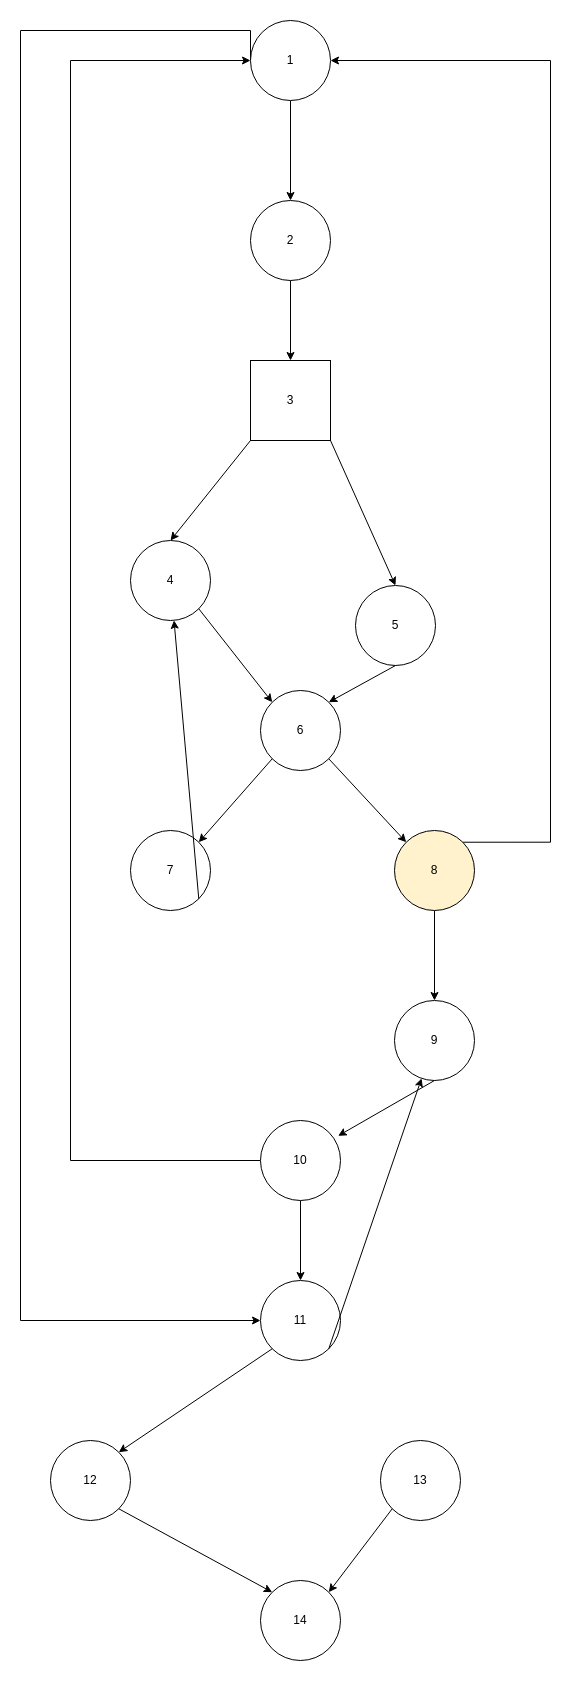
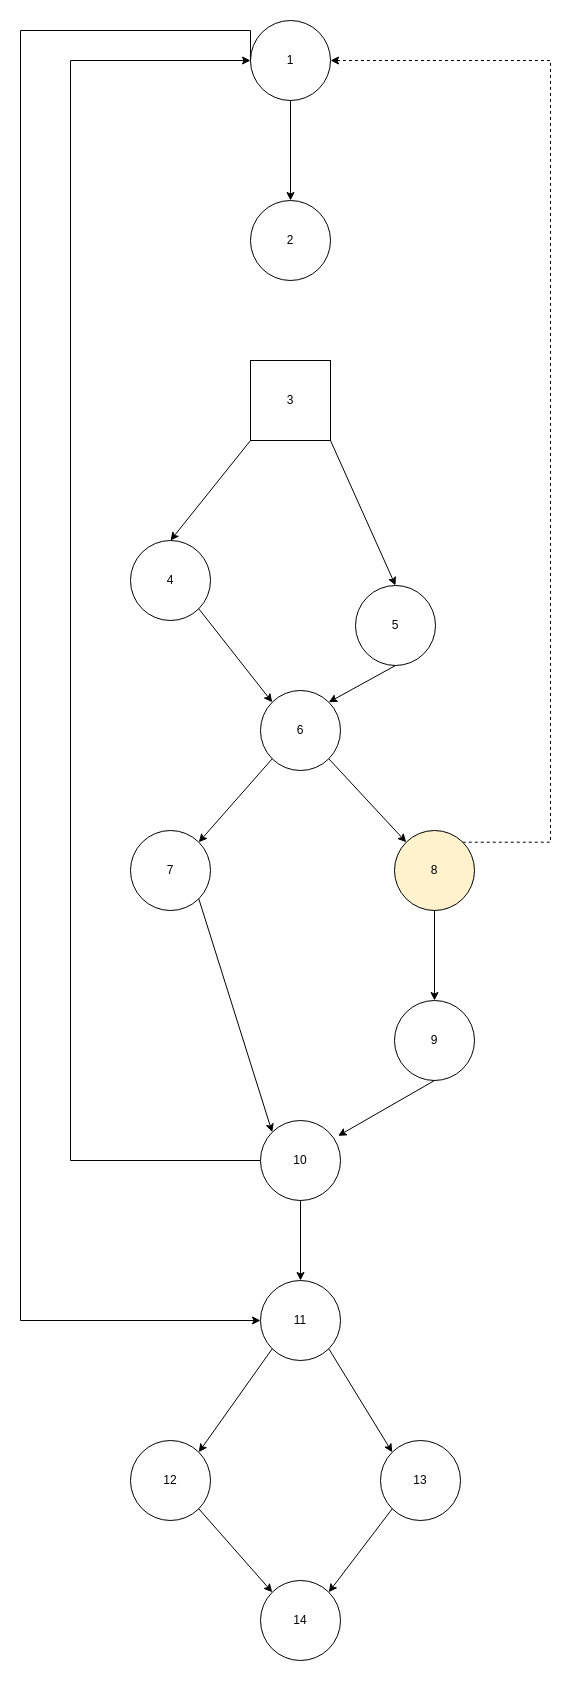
edge "2" -> "3": removed
edge "8" -> "1": style solid -> dashed
edge "7" -> "4": now "7" -> "10"
edge "11" -> "9": now "11" -> "13"
node "12": moved (91, 1481) -> (171, 1481)
